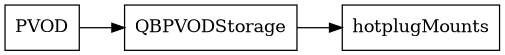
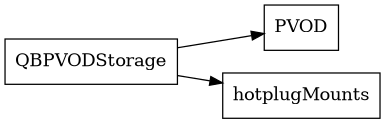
edge "PVOD" -> "QBPVODStorage": reversed
